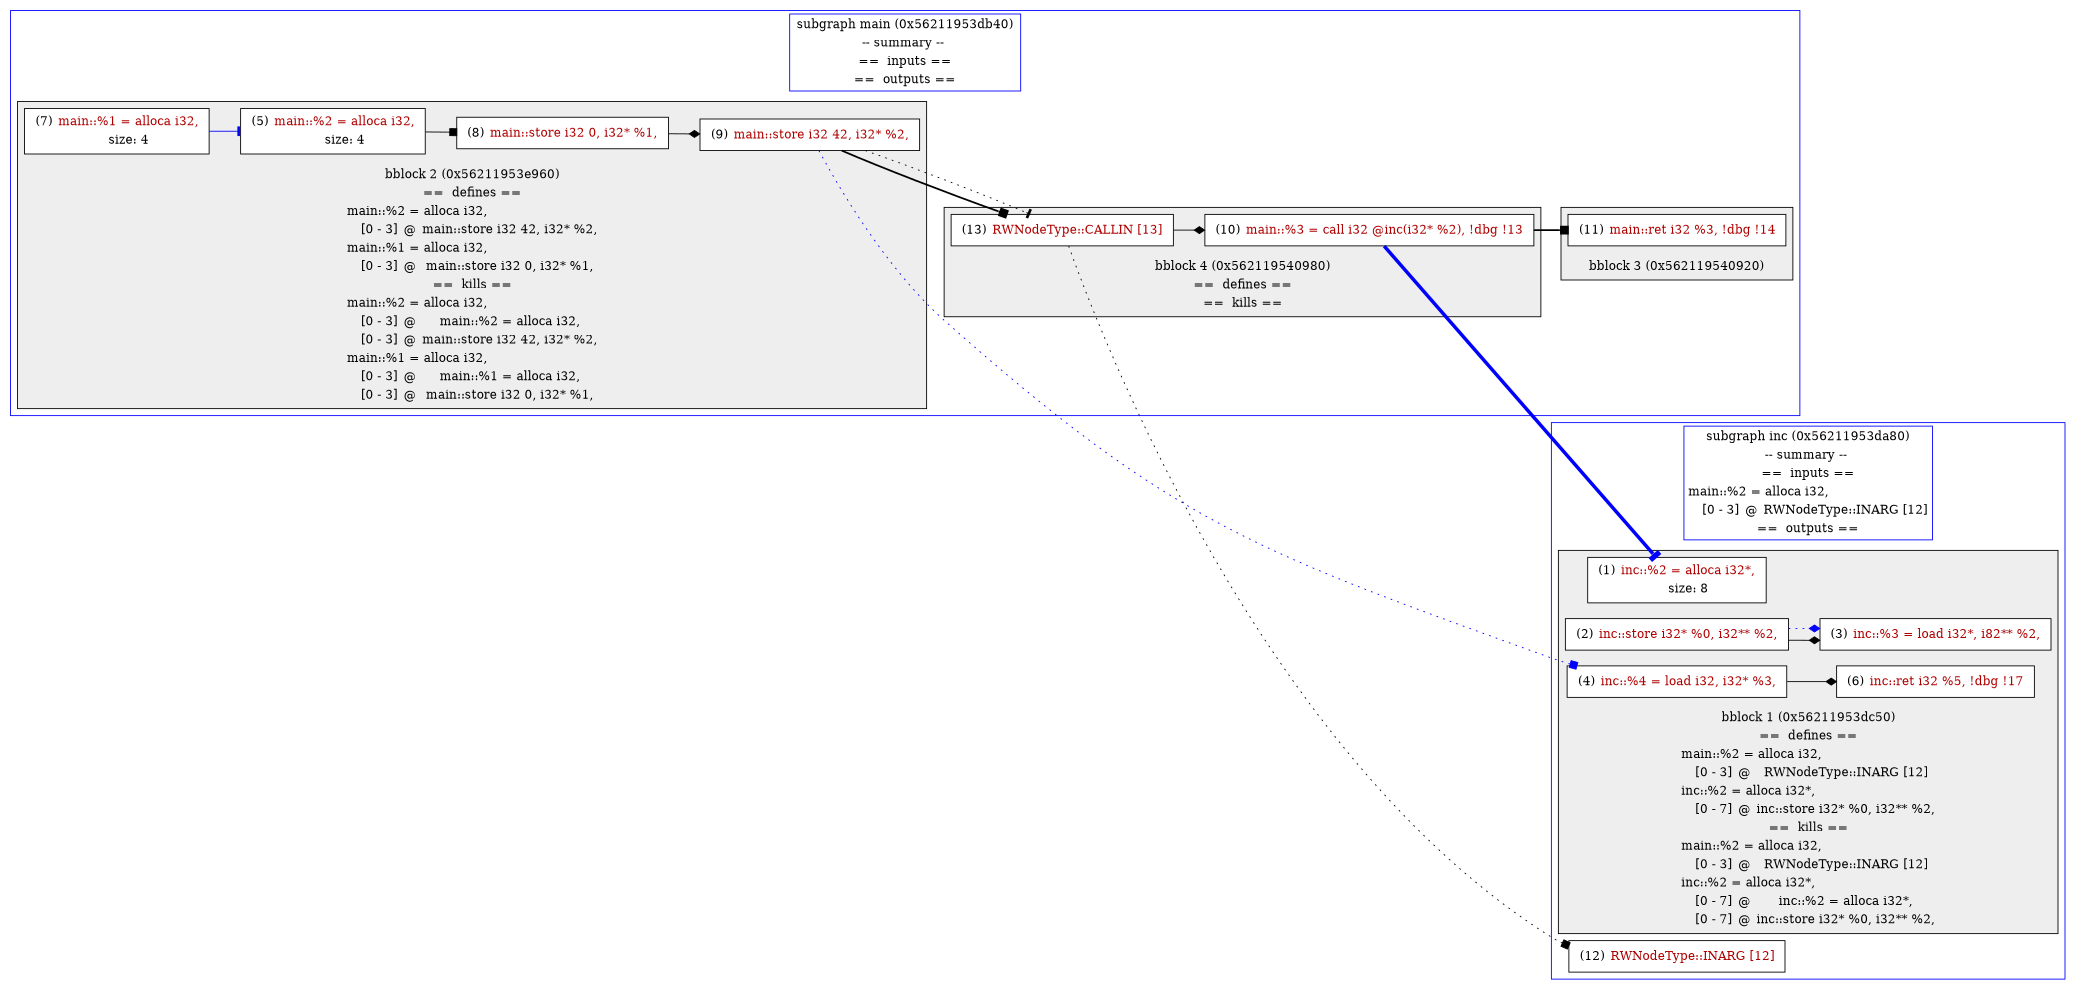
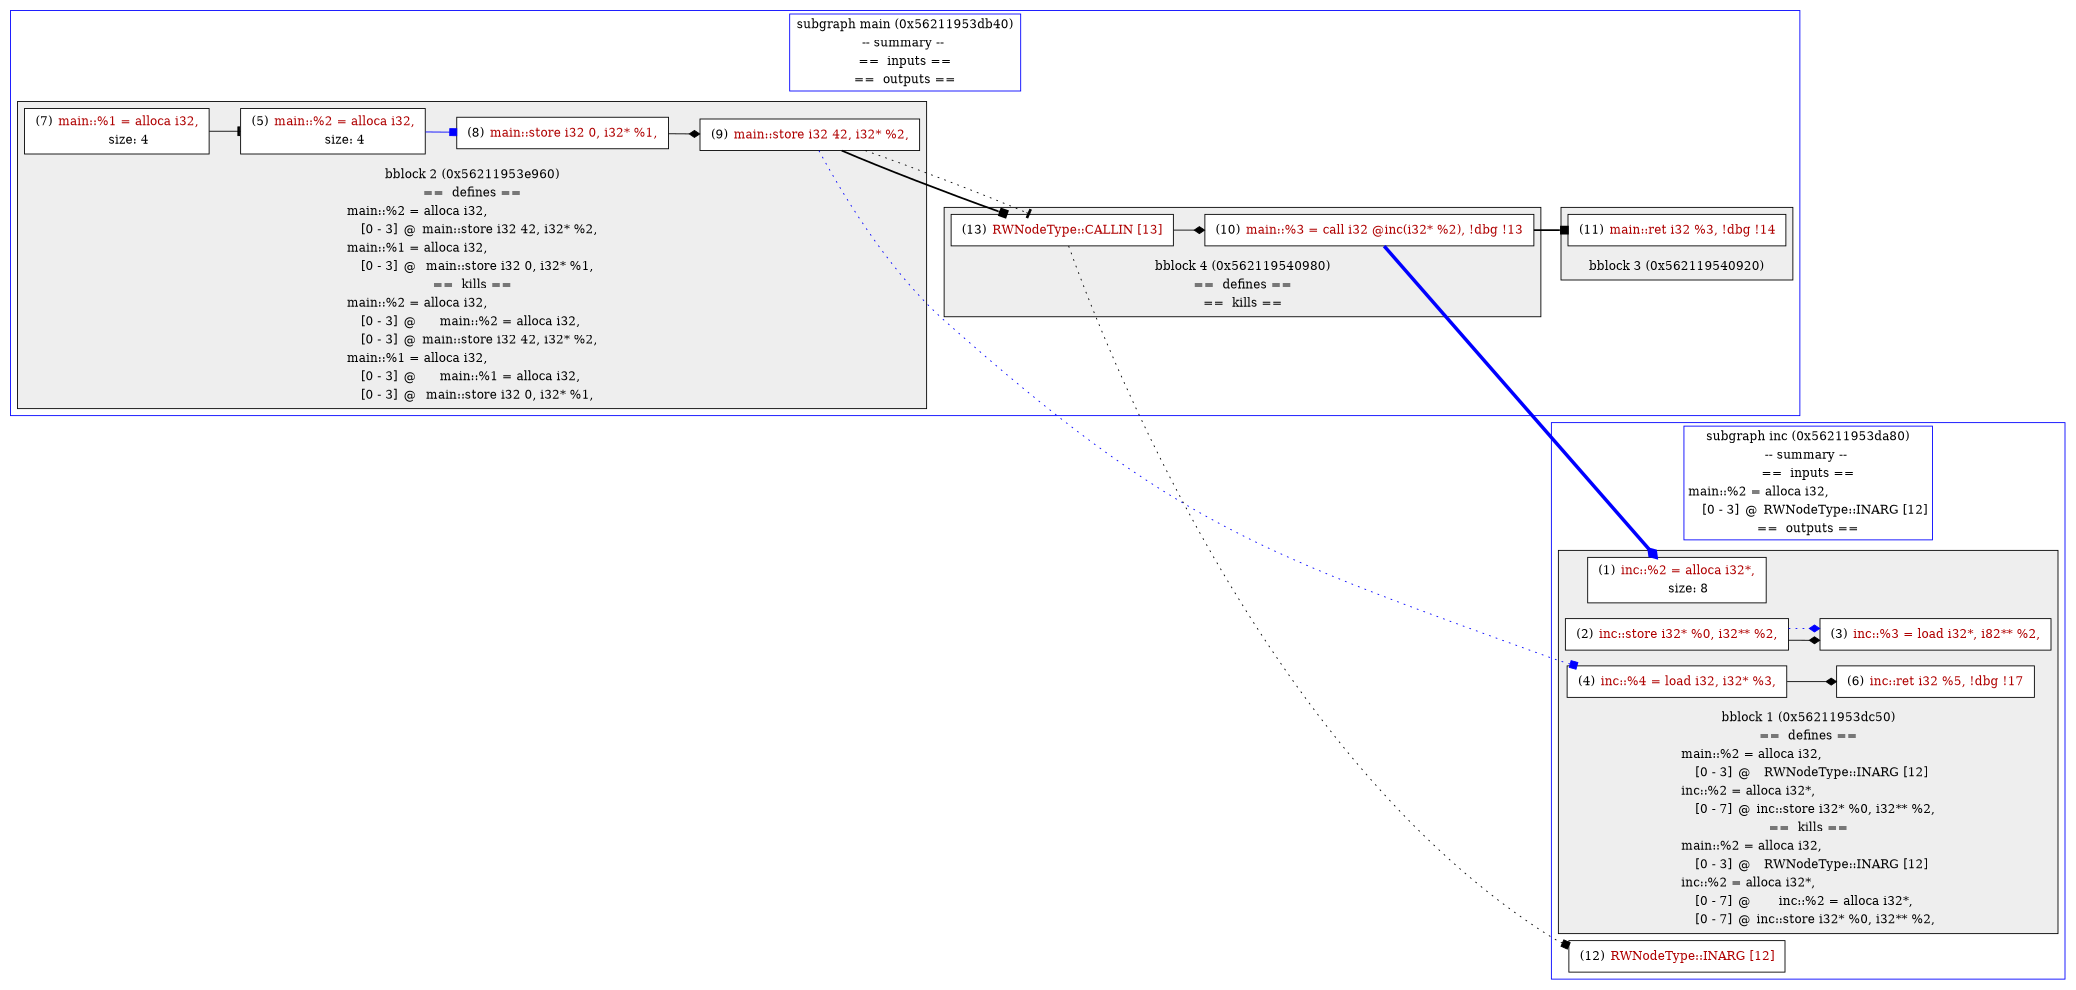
edge "(7)" -> "(5)": color blue -> black
edge "(5)" -> "(8)": color black -> blue
edge "(10)" -> "(1)": arrowhead tee -> diamond
